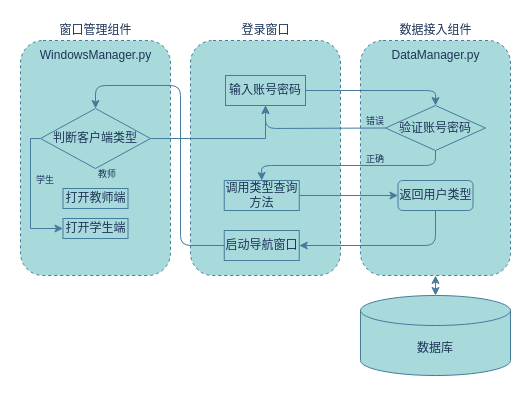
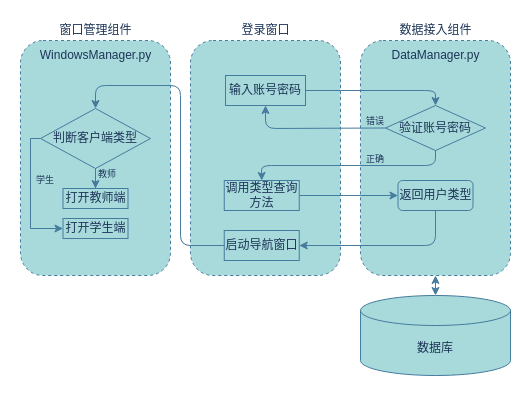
edge "判断客户端类型" -> "输入账号密码": now "判断客户端类型" -> "打开教师端"
